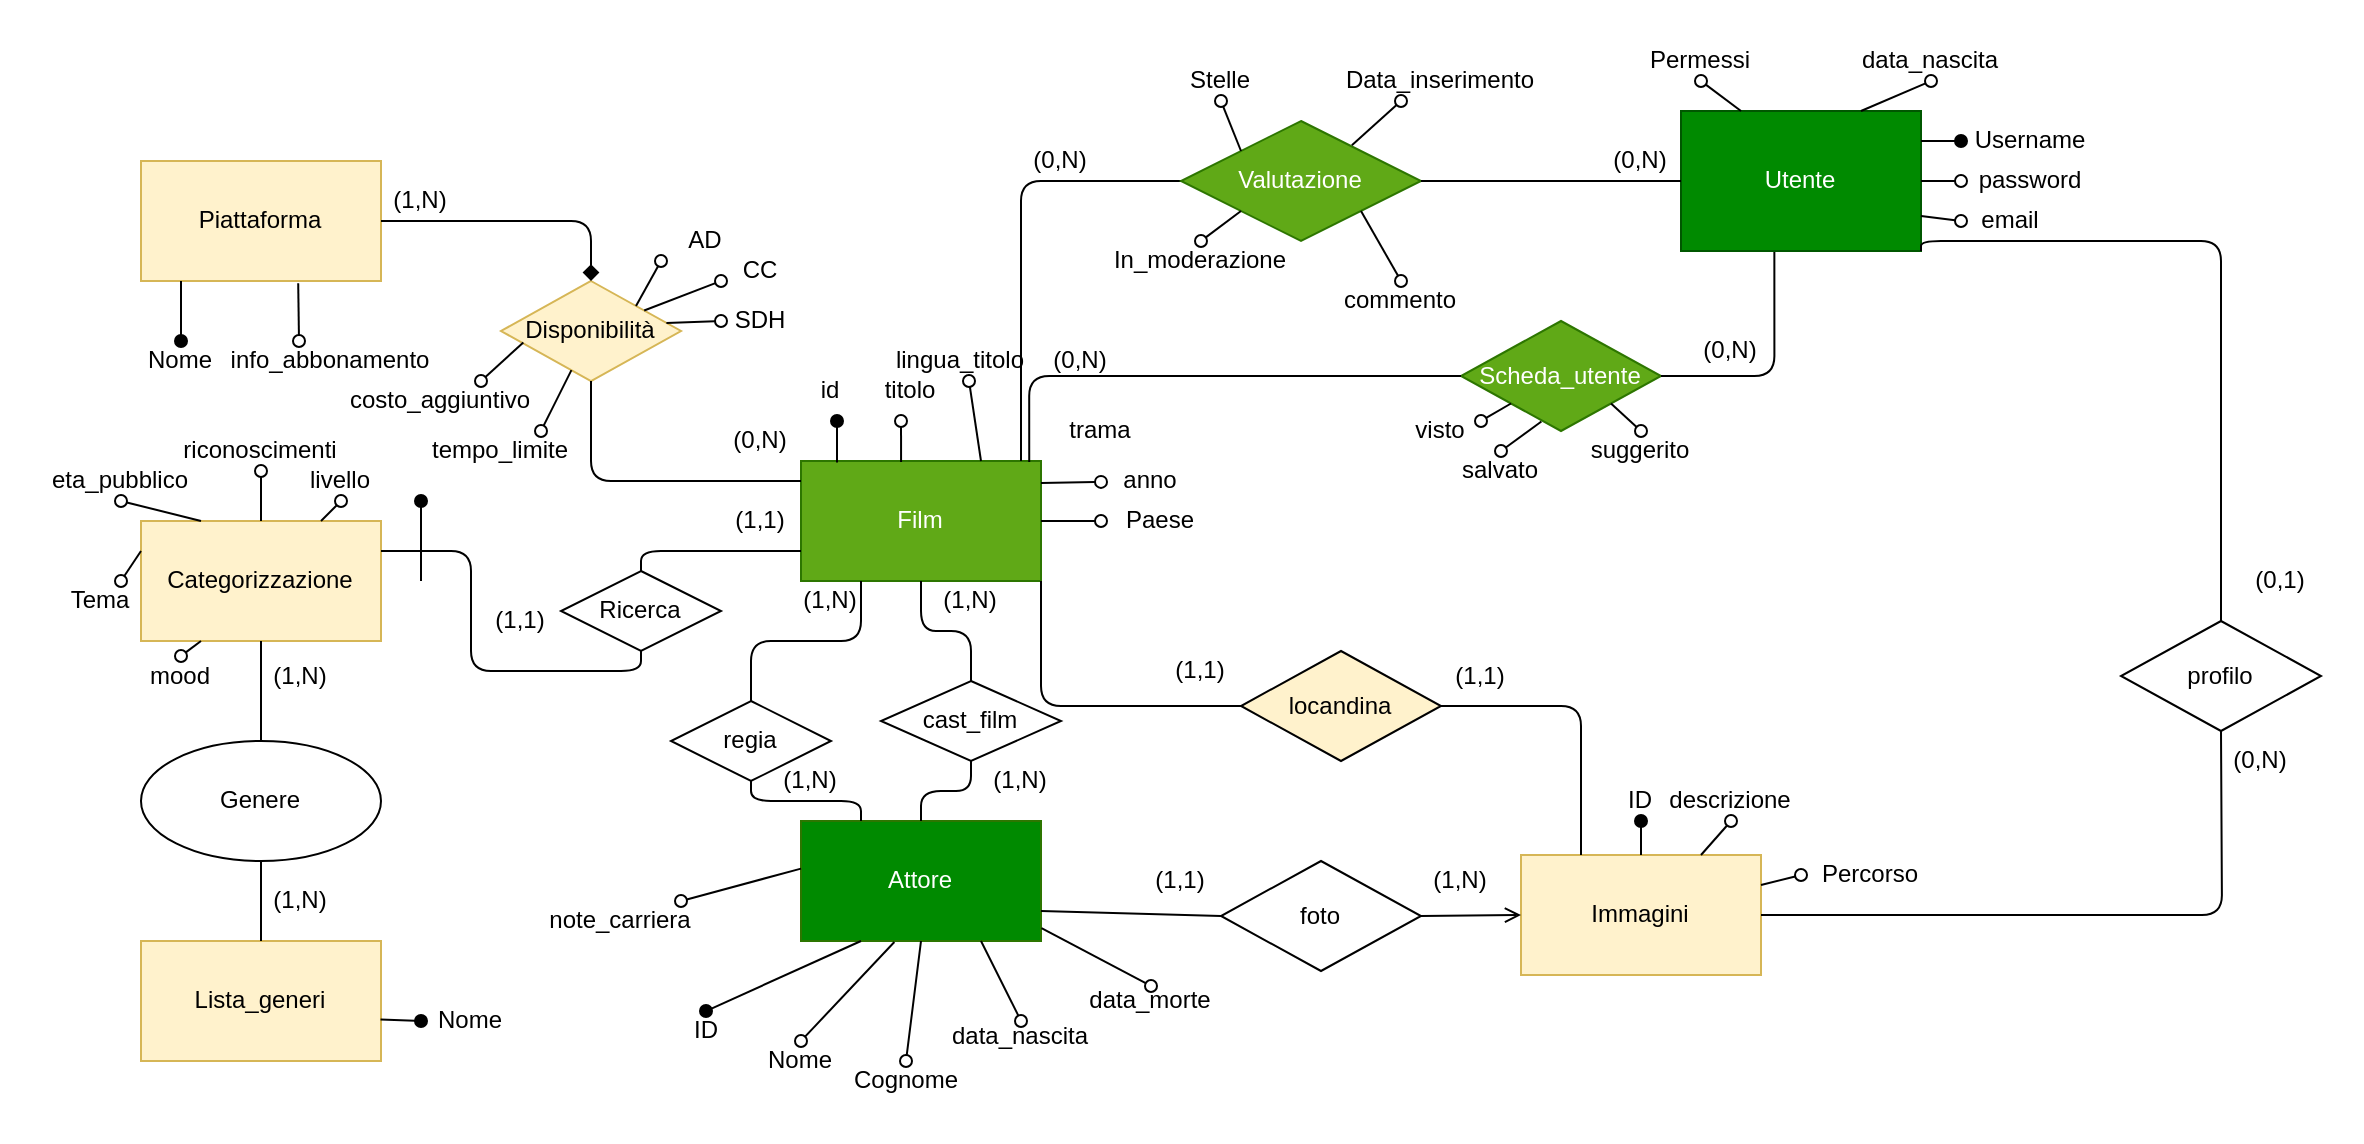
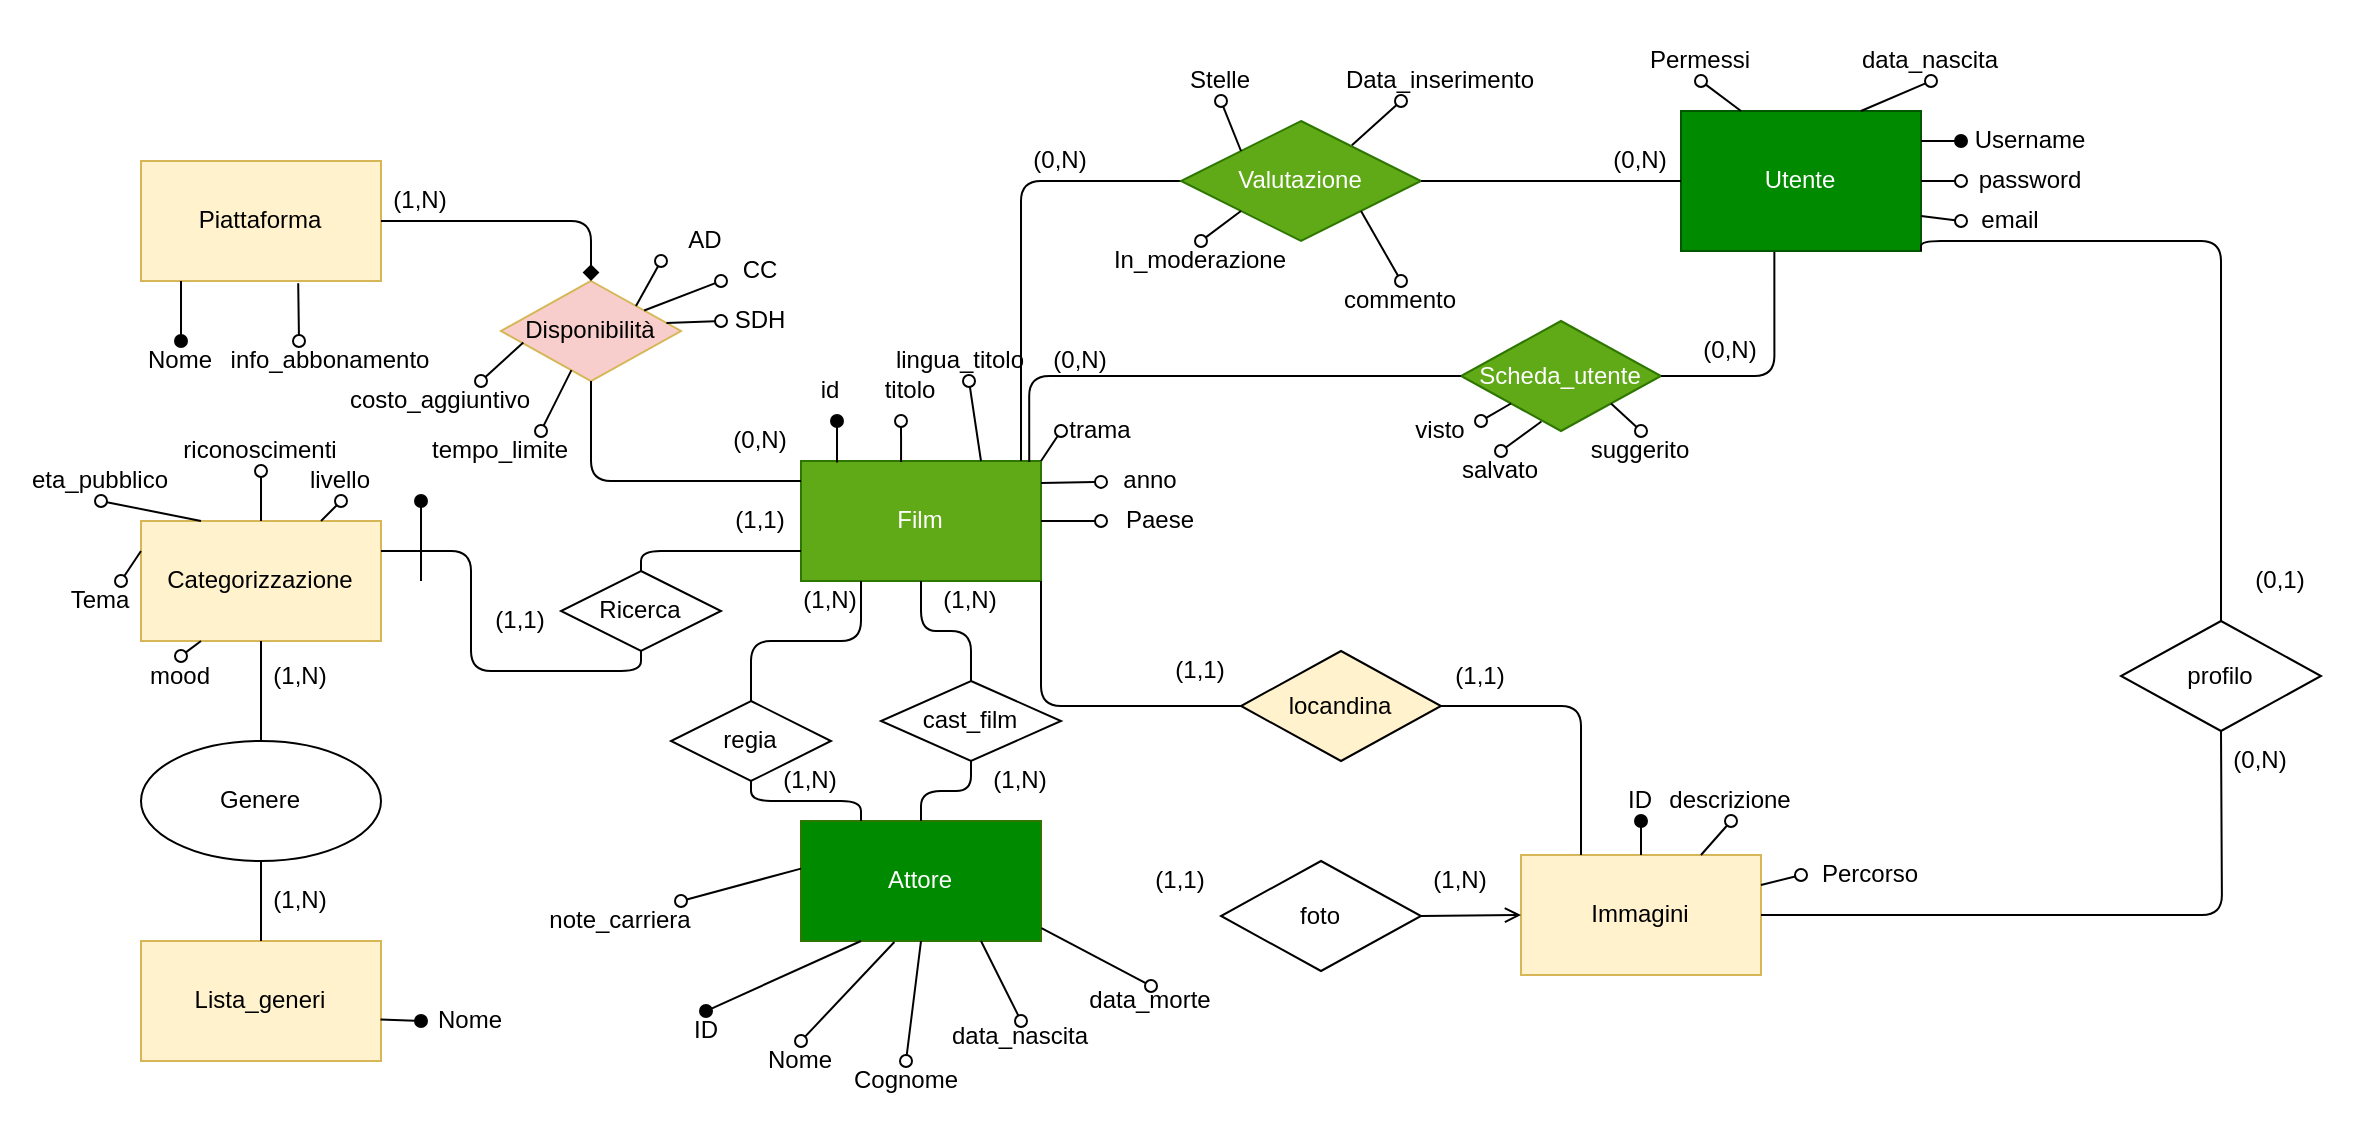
node "Disponibilità": fillcolor #fff2cc -> #f8cecc
edge "Film" -> "trama": added
node "eta_pubblico": moved (121, 481) -> (101, 481)
edge "Attore" -- "foto": removed
